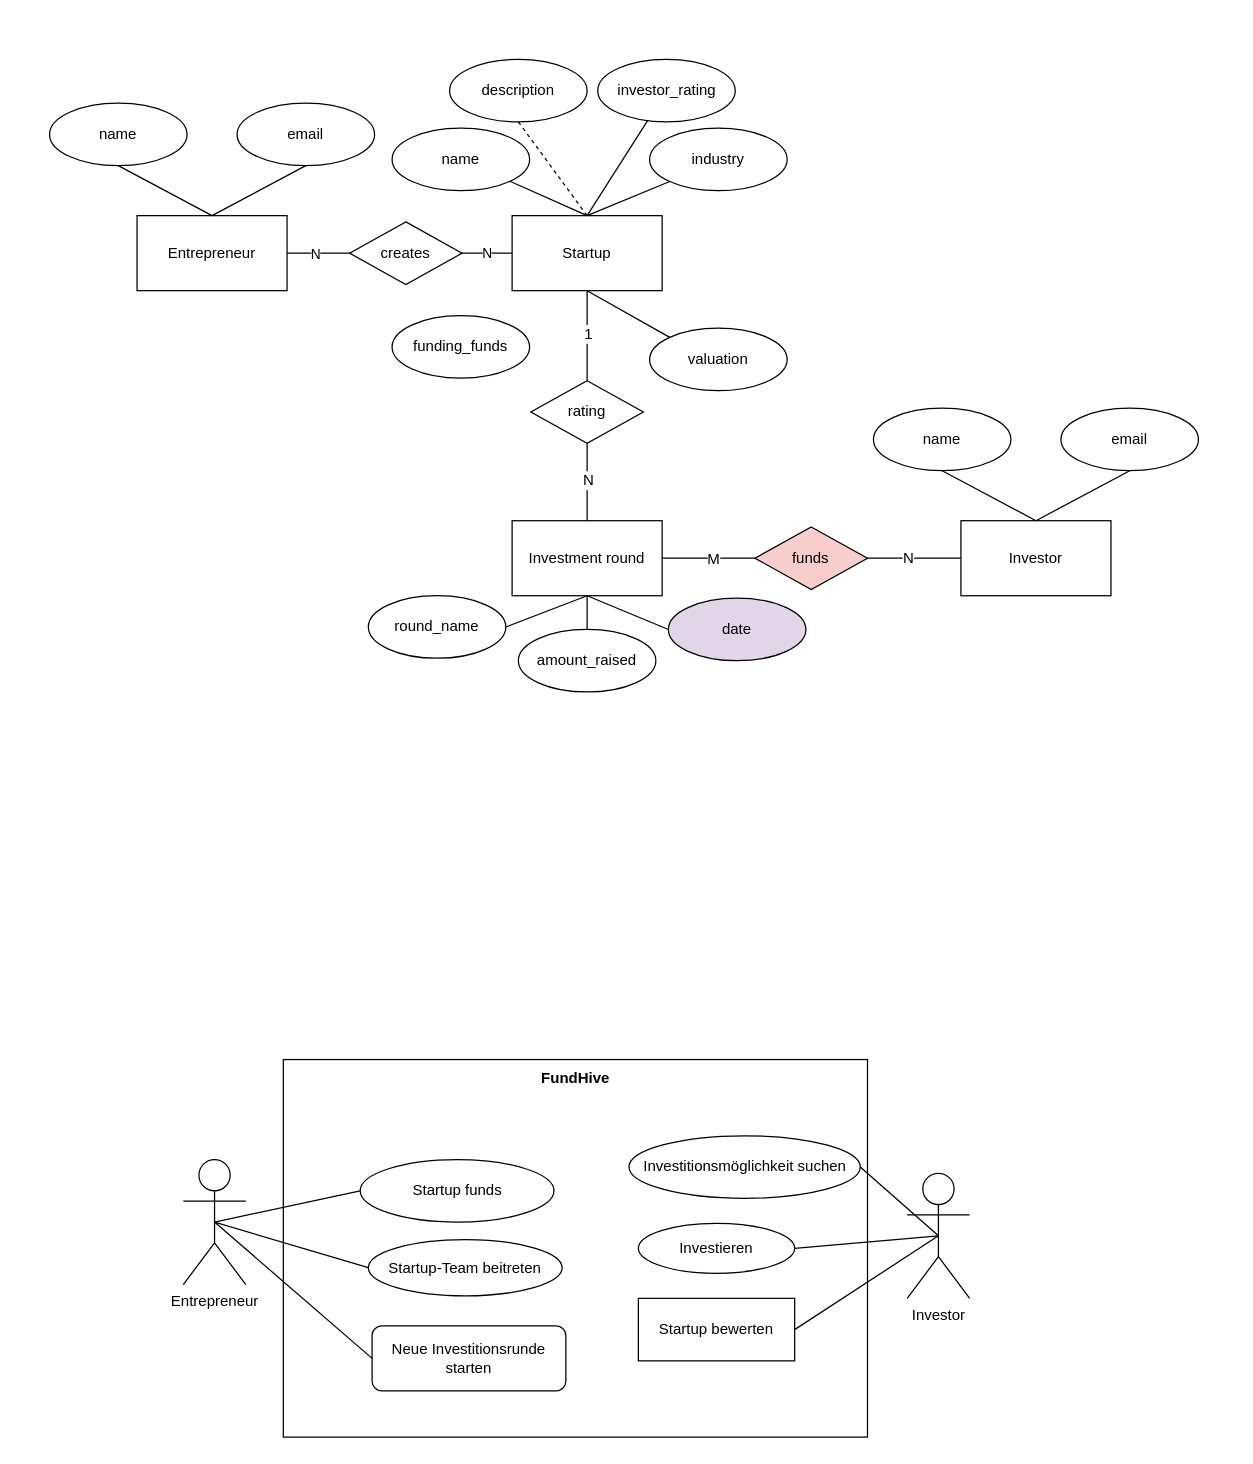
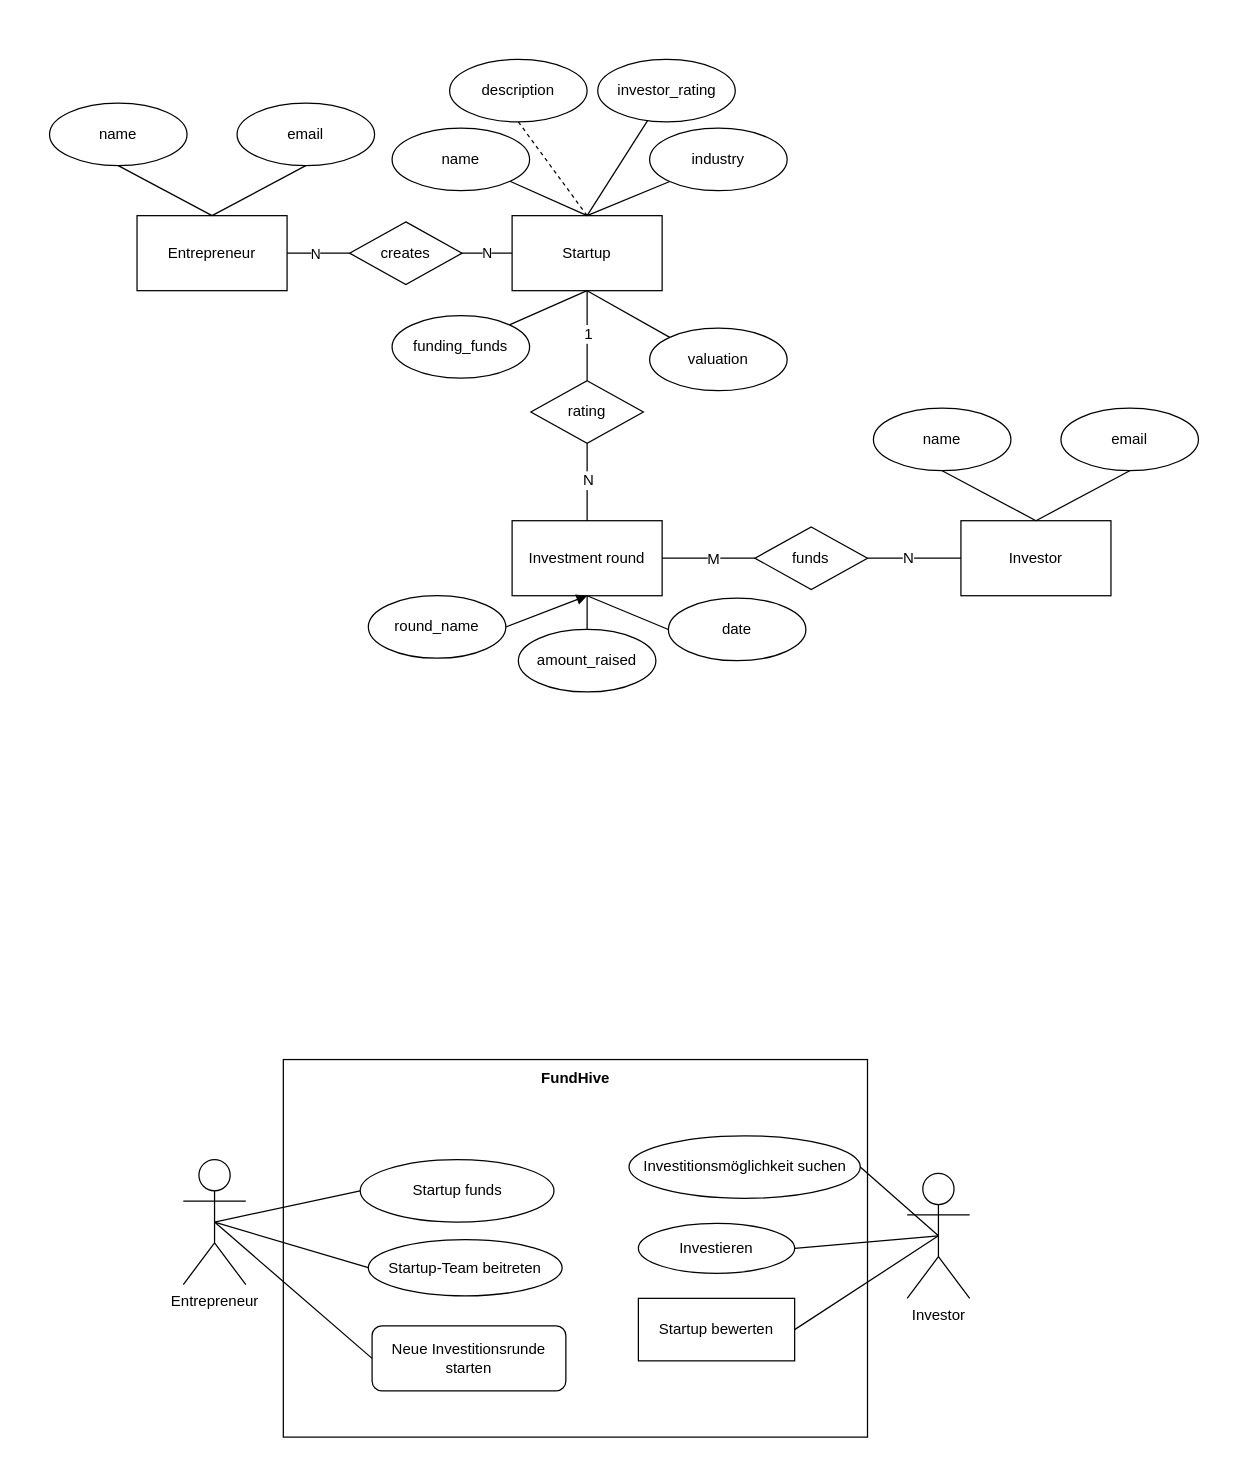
edge "Startup" -- "funding_funds": added
node "funds": fillcolor #f8cecc -> #ffffff
edge "Investment round" -- "round_name": arrowhead none -> block
node "date": fillcolor #e1d5e7 -> #ffffff
